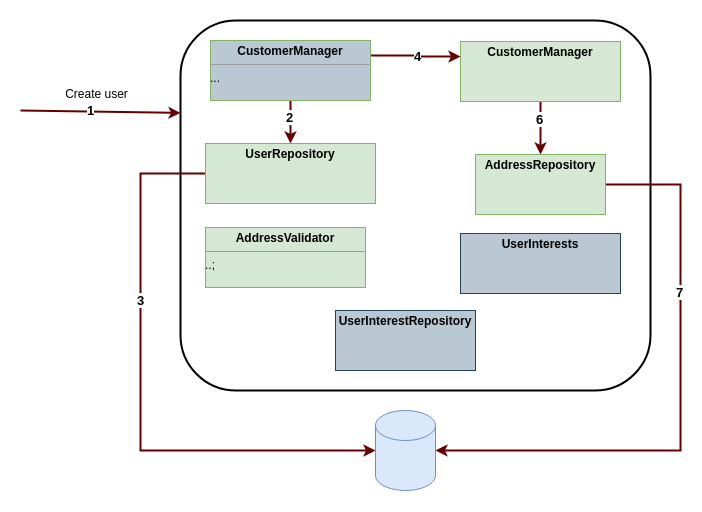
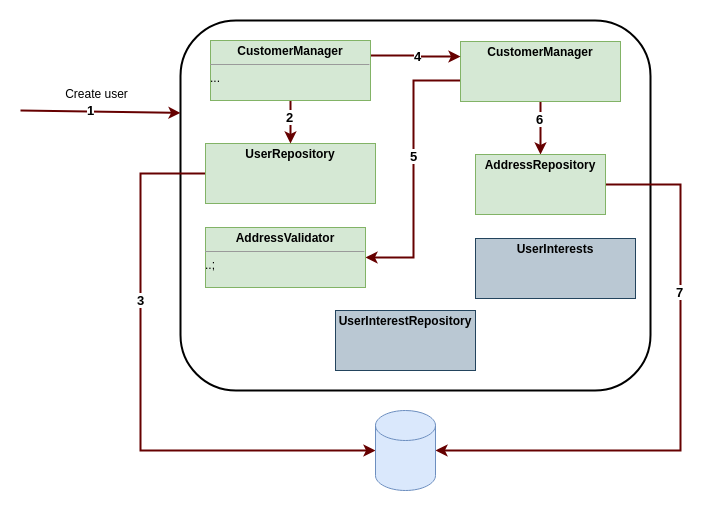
node "CustomerManager ...": fillcolor #bac8d3 -> #d5e8d4
edge "CustomerManager" -> "AddressValidator ..;": added, label "5"
node "UserInterests": moved (541, 264) -> (556, 269)
